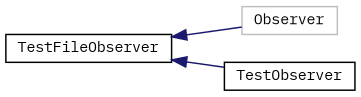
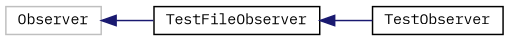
edge "Observer" -> "TestFileObserver": reversed
